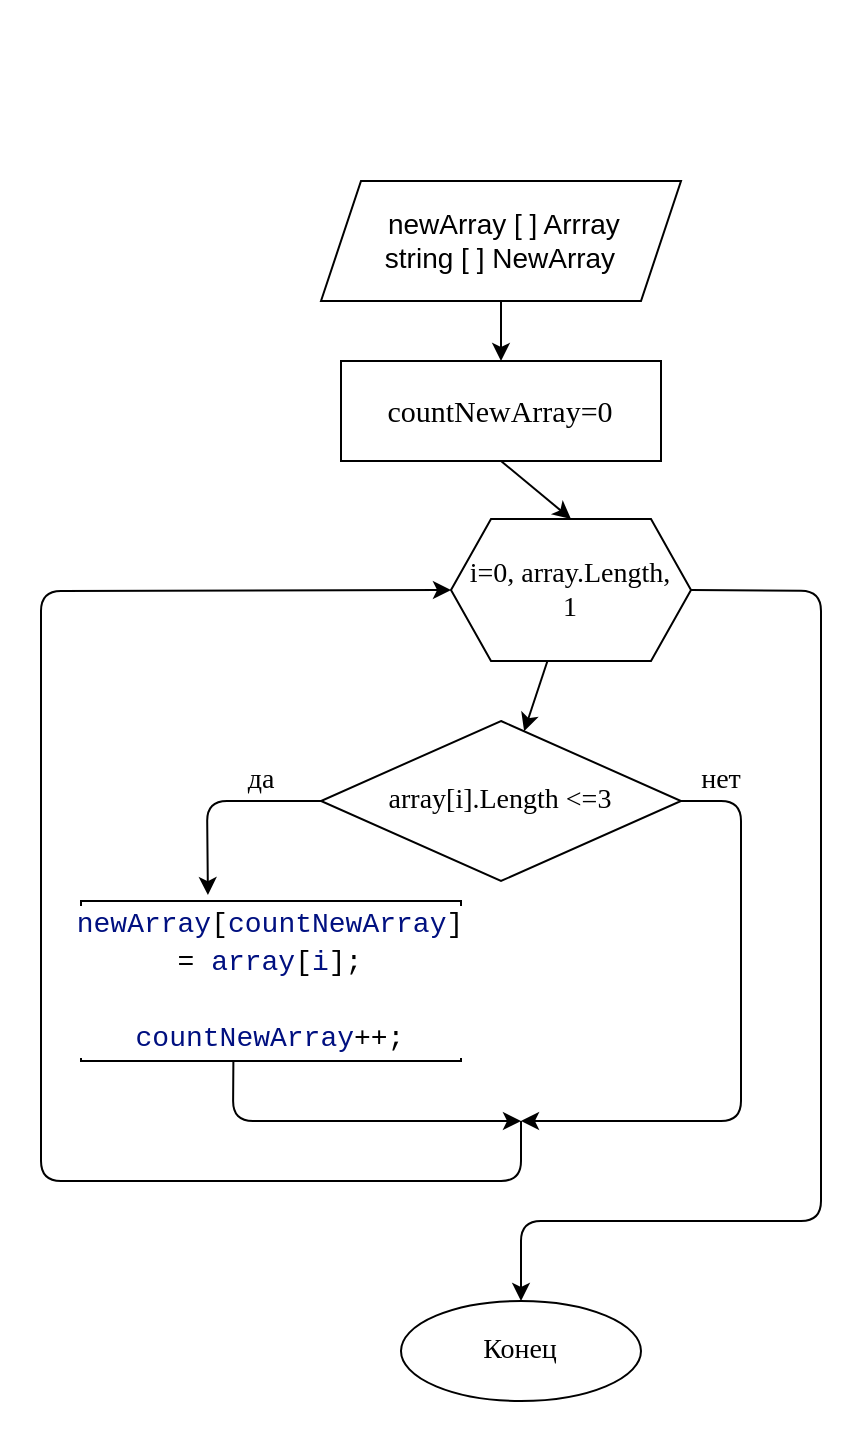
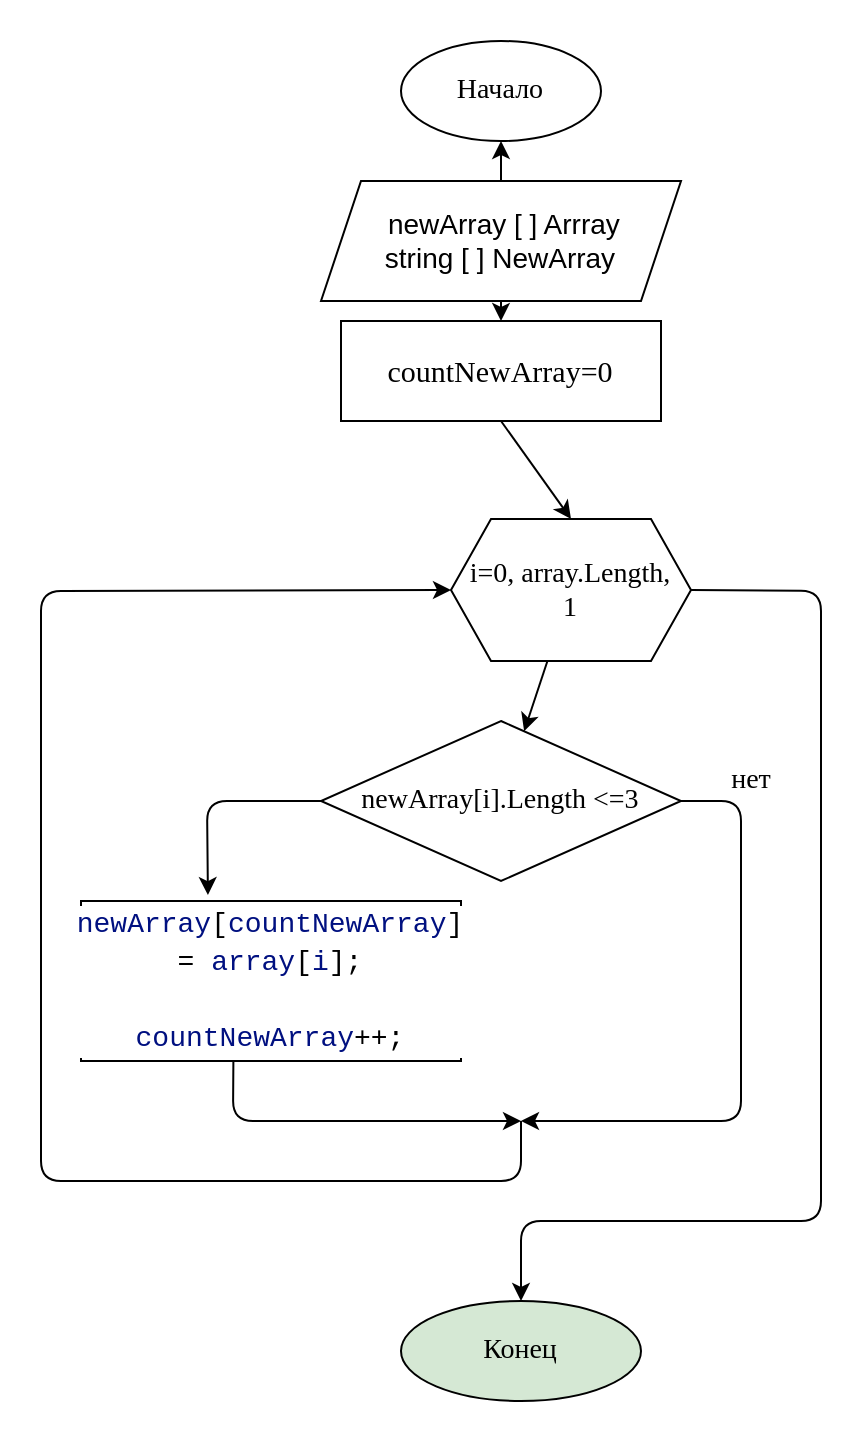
node "Начало": added
edge "newArray [ ] Arrray string [ ] NewArray" -> "Начало": added
node "countNewArray=0": moved (501, 411) -> (501, 371)
node "да": removed
node "нет": moved (721, 781) -> (751, 781)
node "array[i].Length <=3": label "array[i].Length <=3" -> "newArray[i].Length <=3"
node "Конец": fillcolor #ffffff -> #d5e8d4
